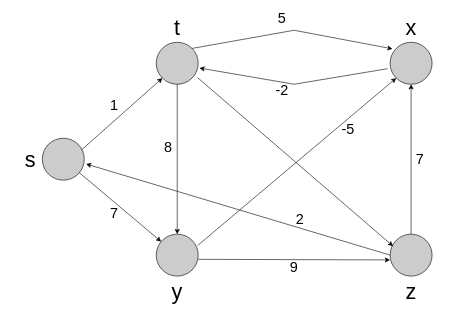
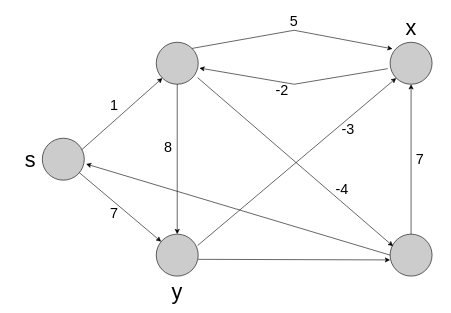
node "5": moved (282, 18) -> (294, 21)
node "t": removed
node "-5": label "-5" -> "-3"
node "-4": added
node "2": removed
node "9": removed
node "z": removed
